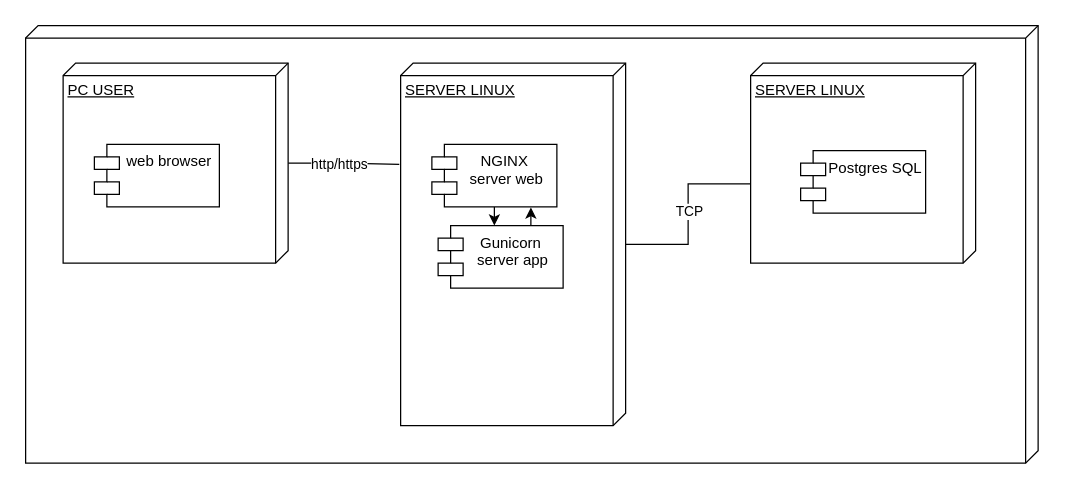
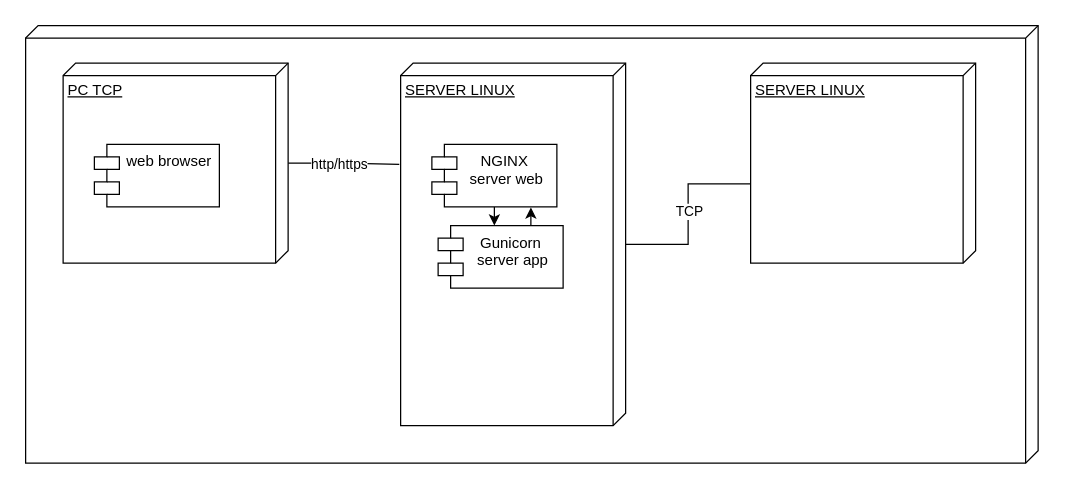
node "PC USER": label "PC USER" -> "PC TCP"
node "Postgres SQL": removed
